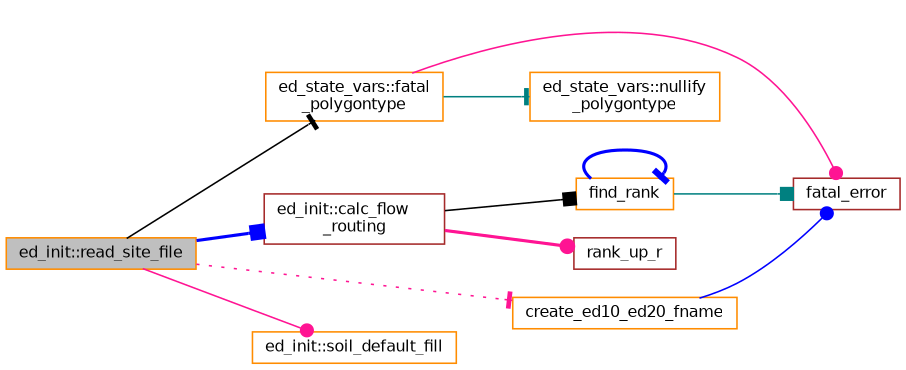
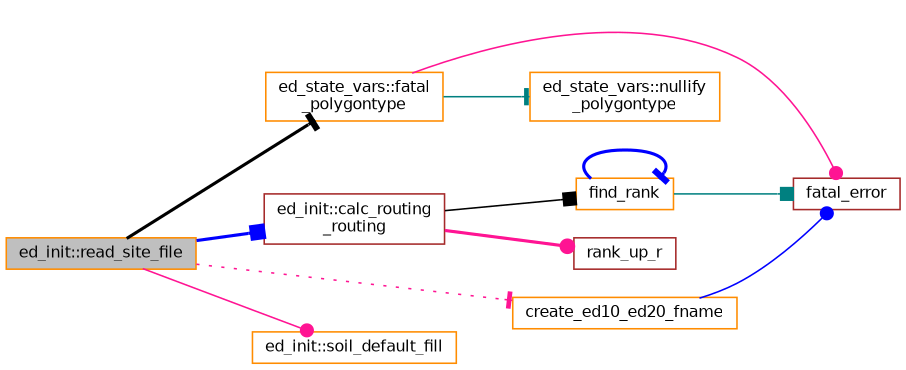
edge "ed_init::read_site_file" -> "ed_state_vars::fatal _polygontype": style solid -> bold
node "ed_init::calc_flow _routing": label "ed_init::calc_flow _routing" -> "ed_init::calc_routing _routing"
